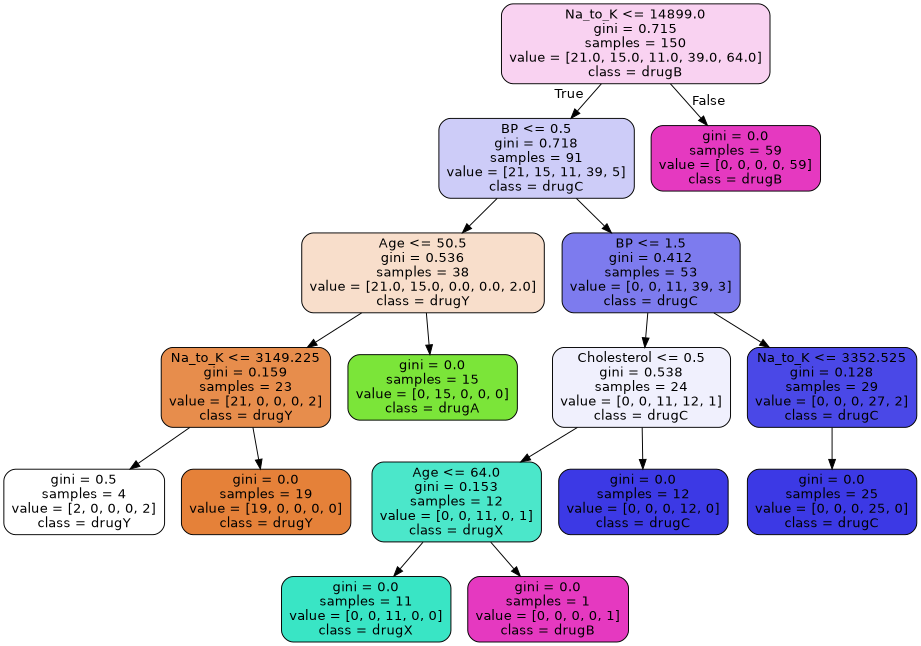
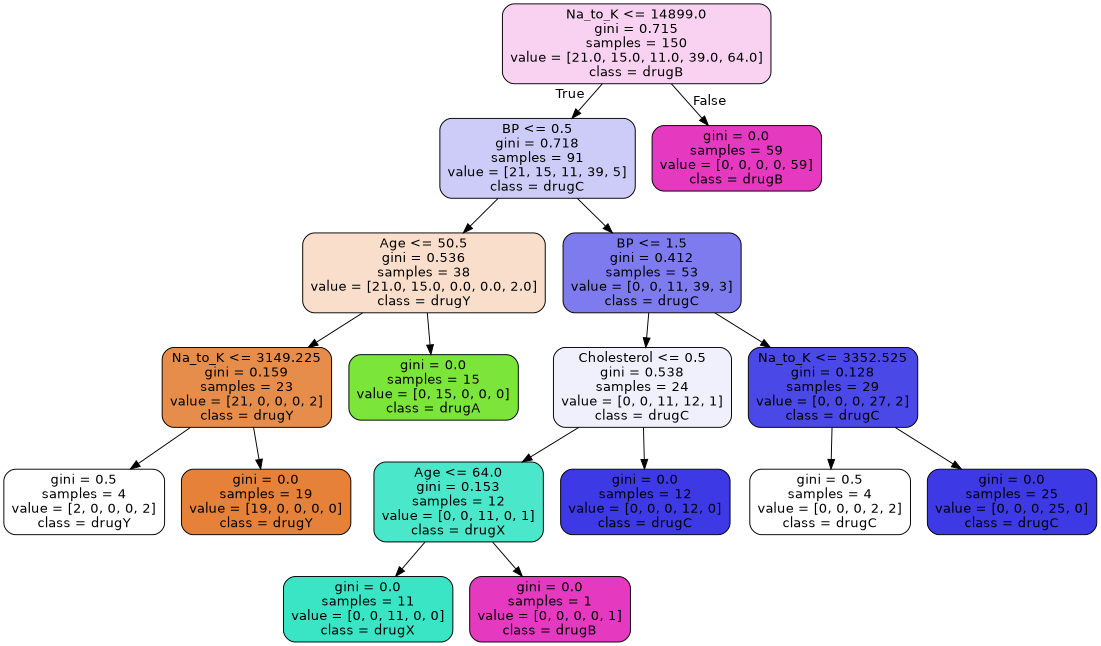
node "gini = 0.5 samples = 4 value = [0, 0, 0, 2, 2] class = drugC": added
